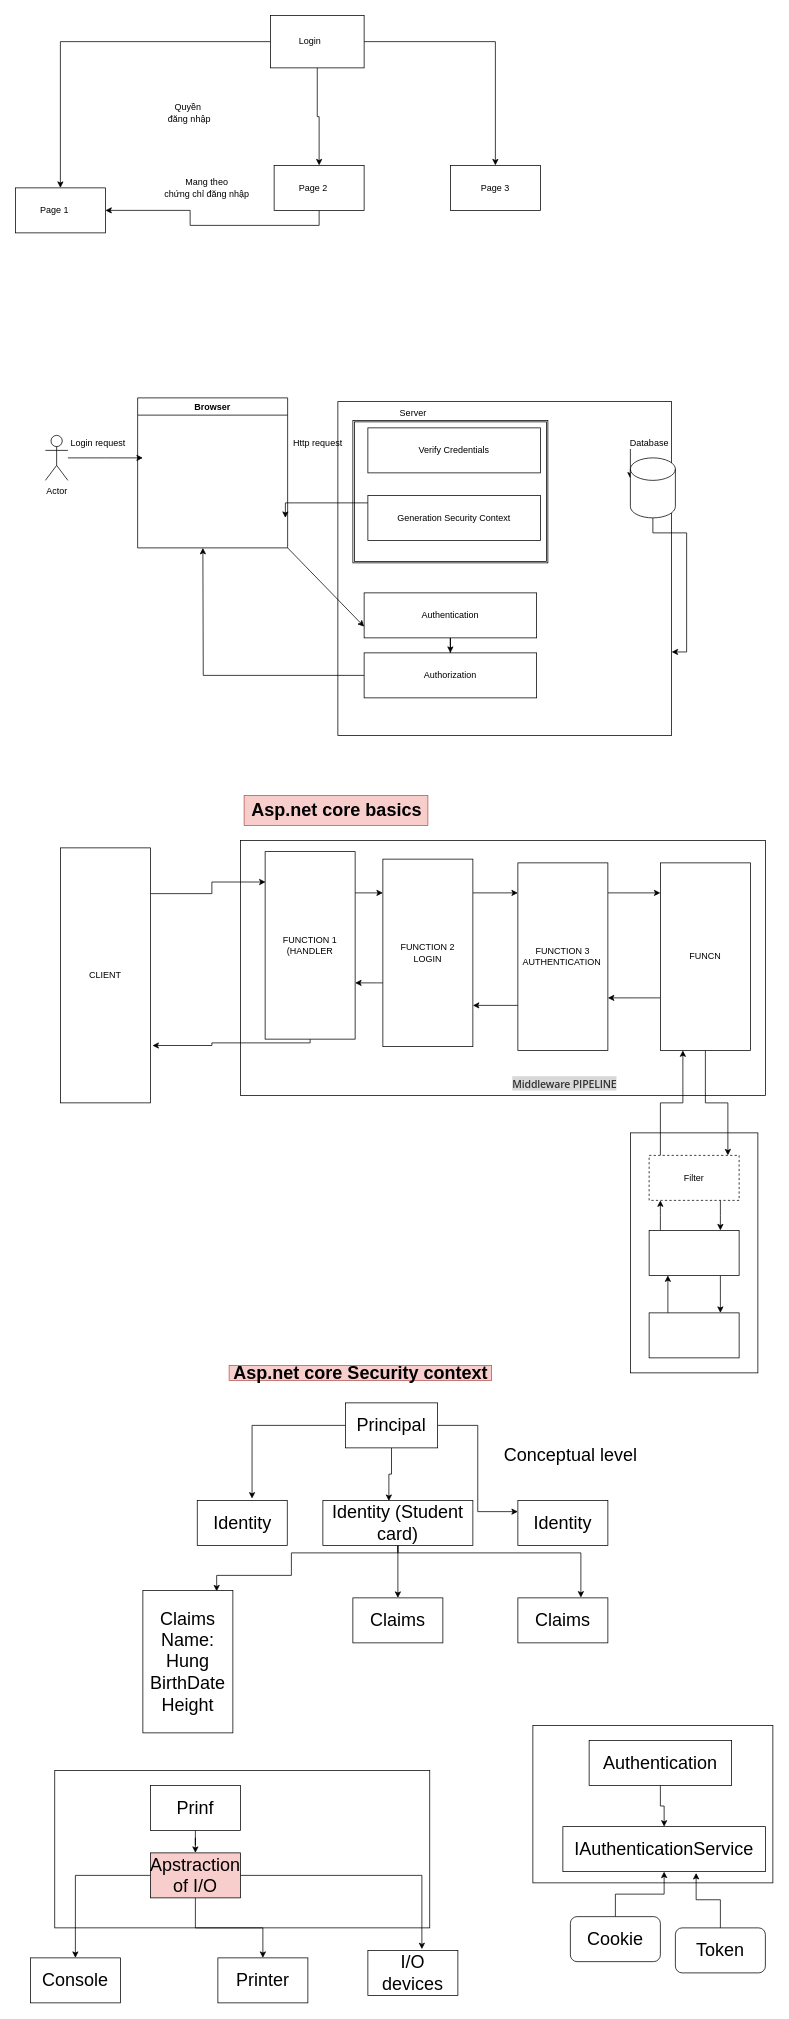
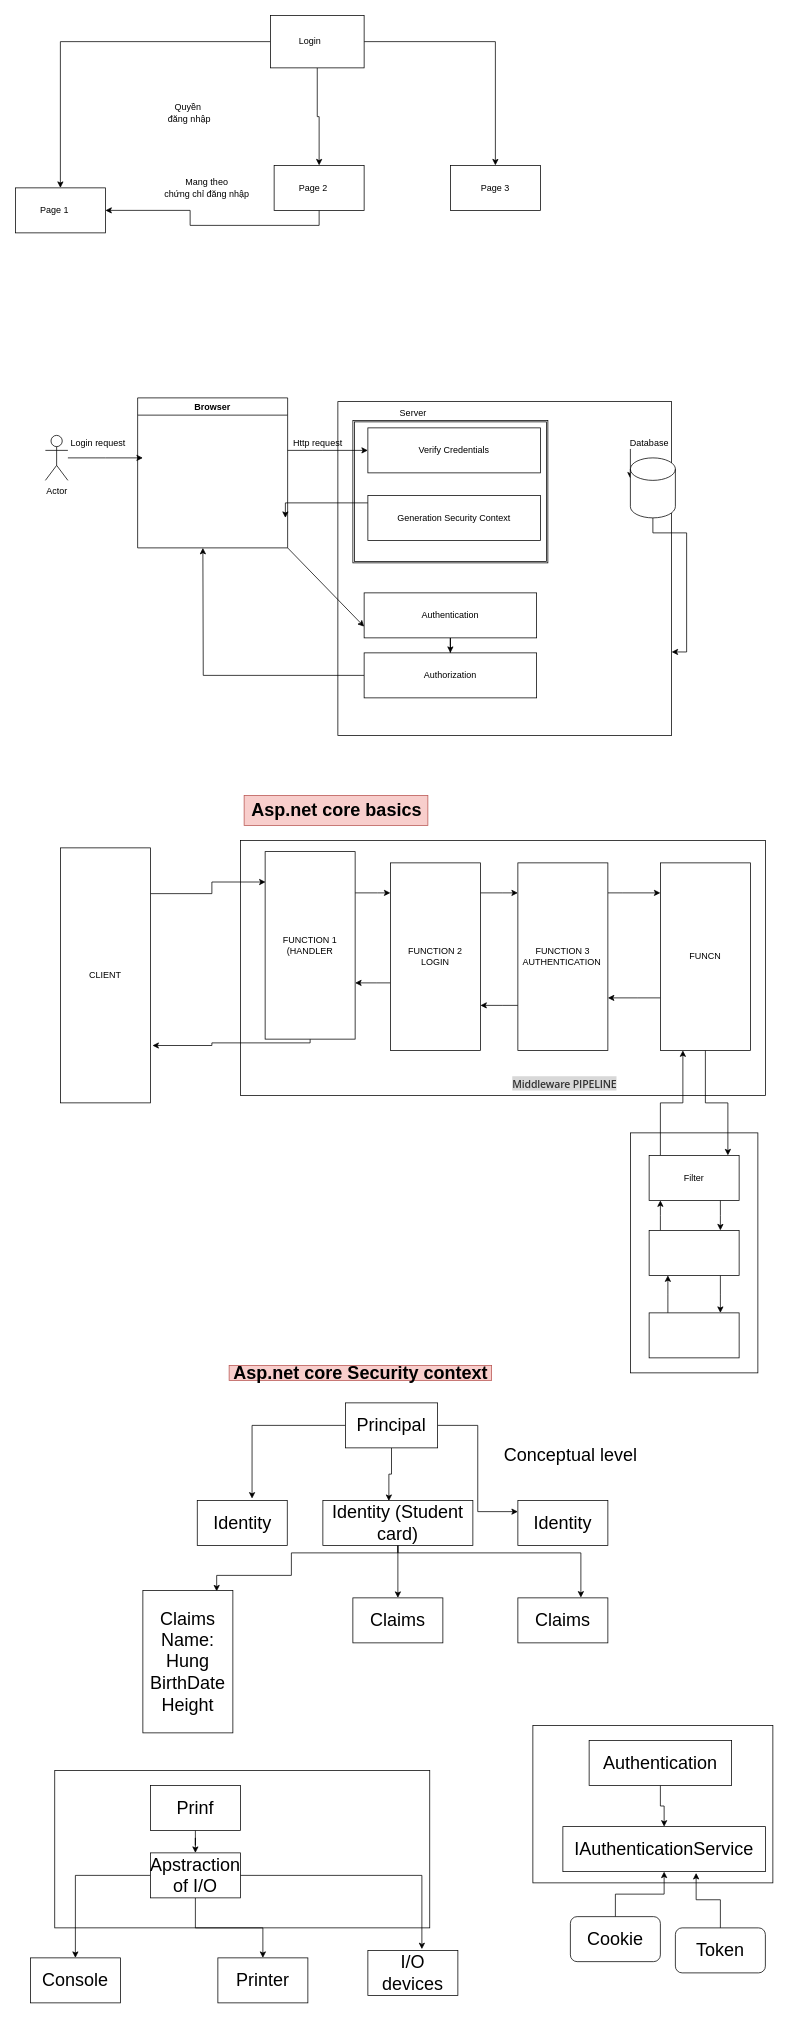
edge "Browser" -> "Verify Credentials": added
node "FUNCTION 2 LOGIN": moved (428, 953) -> (435, 957)
node "Filter": style dashed -> solid
node "Apstraction of I/O": fillcolor #f8cecc -> #ffffff
